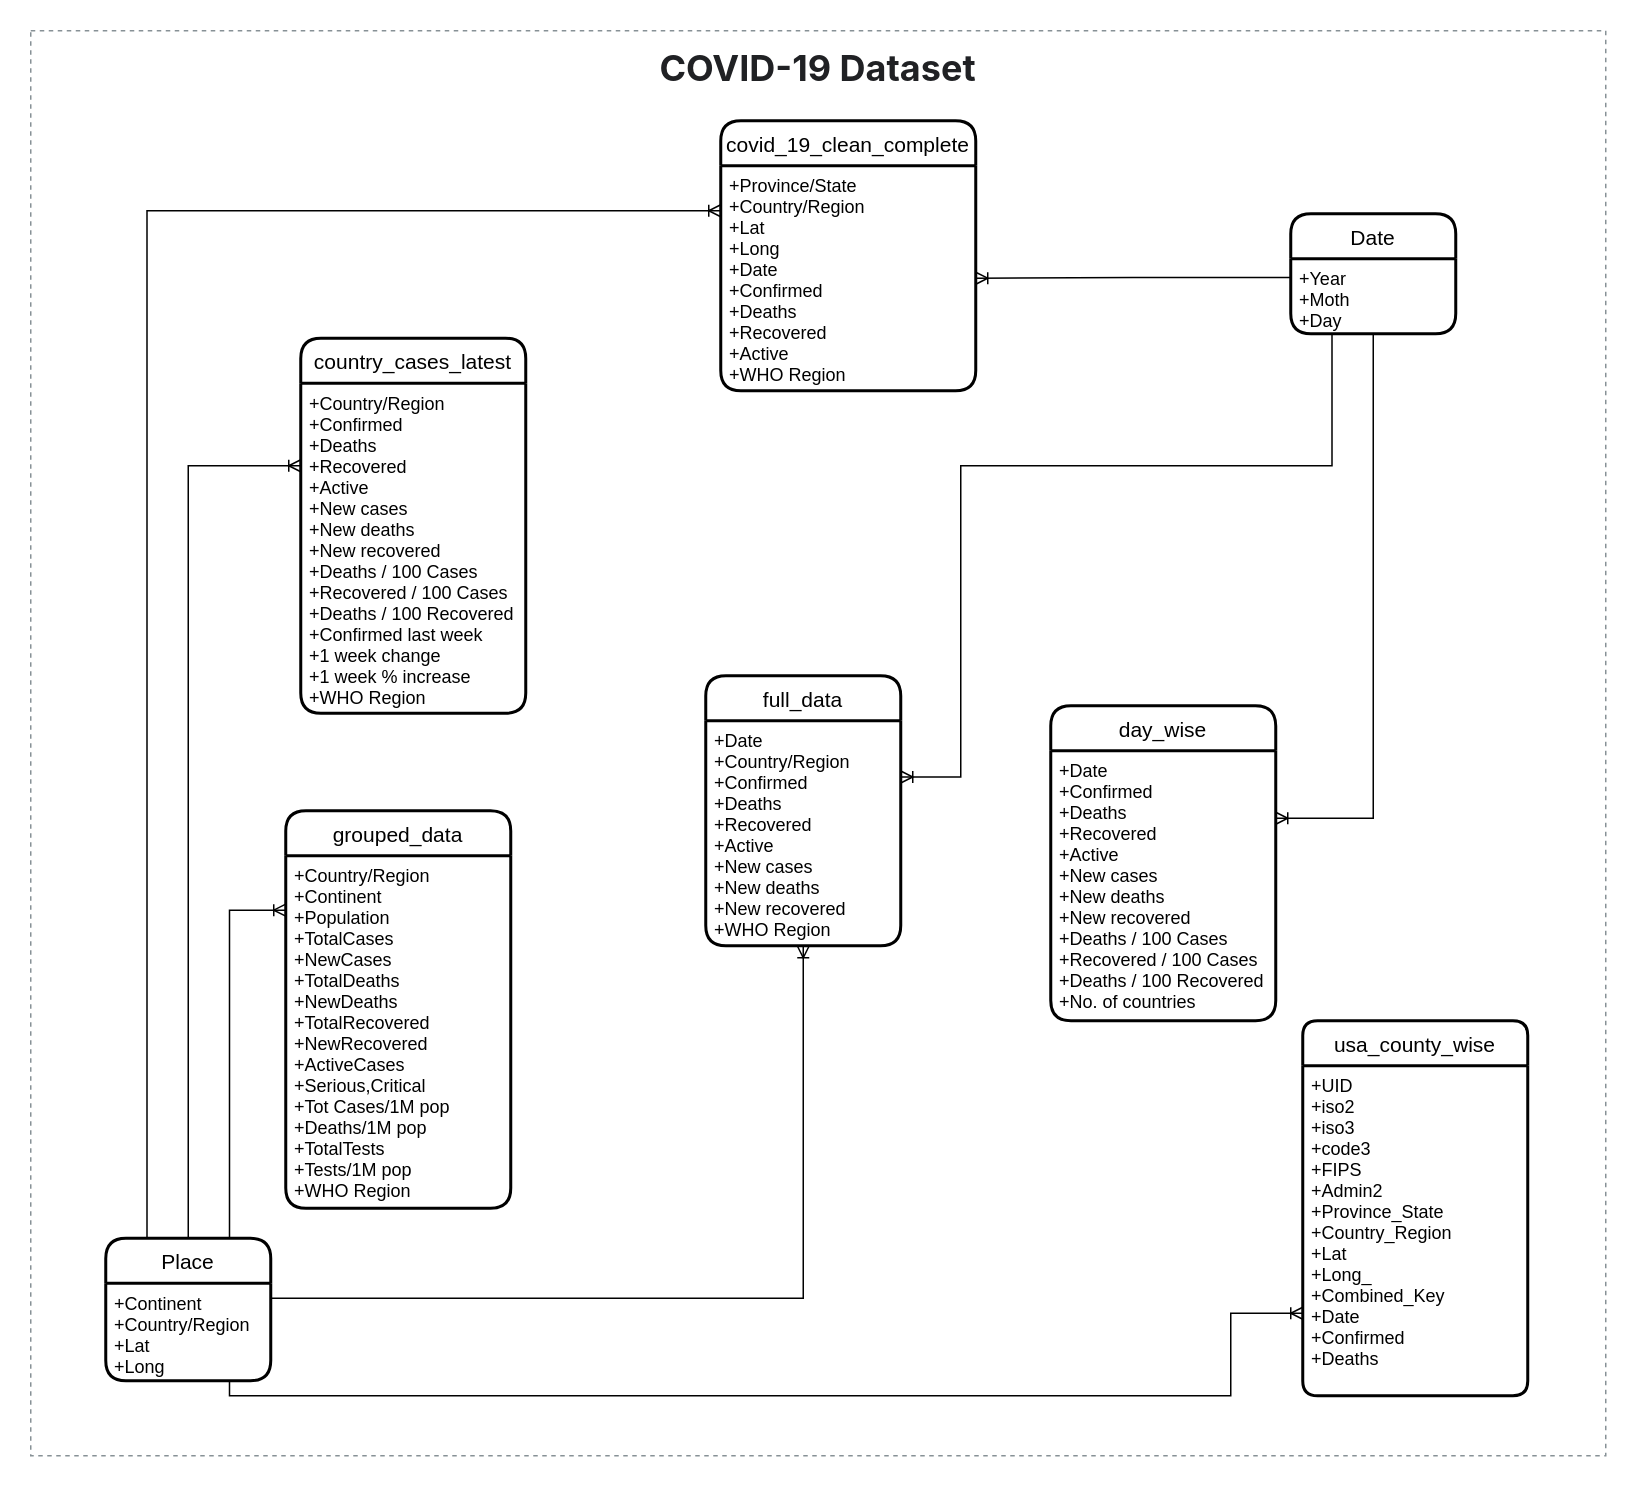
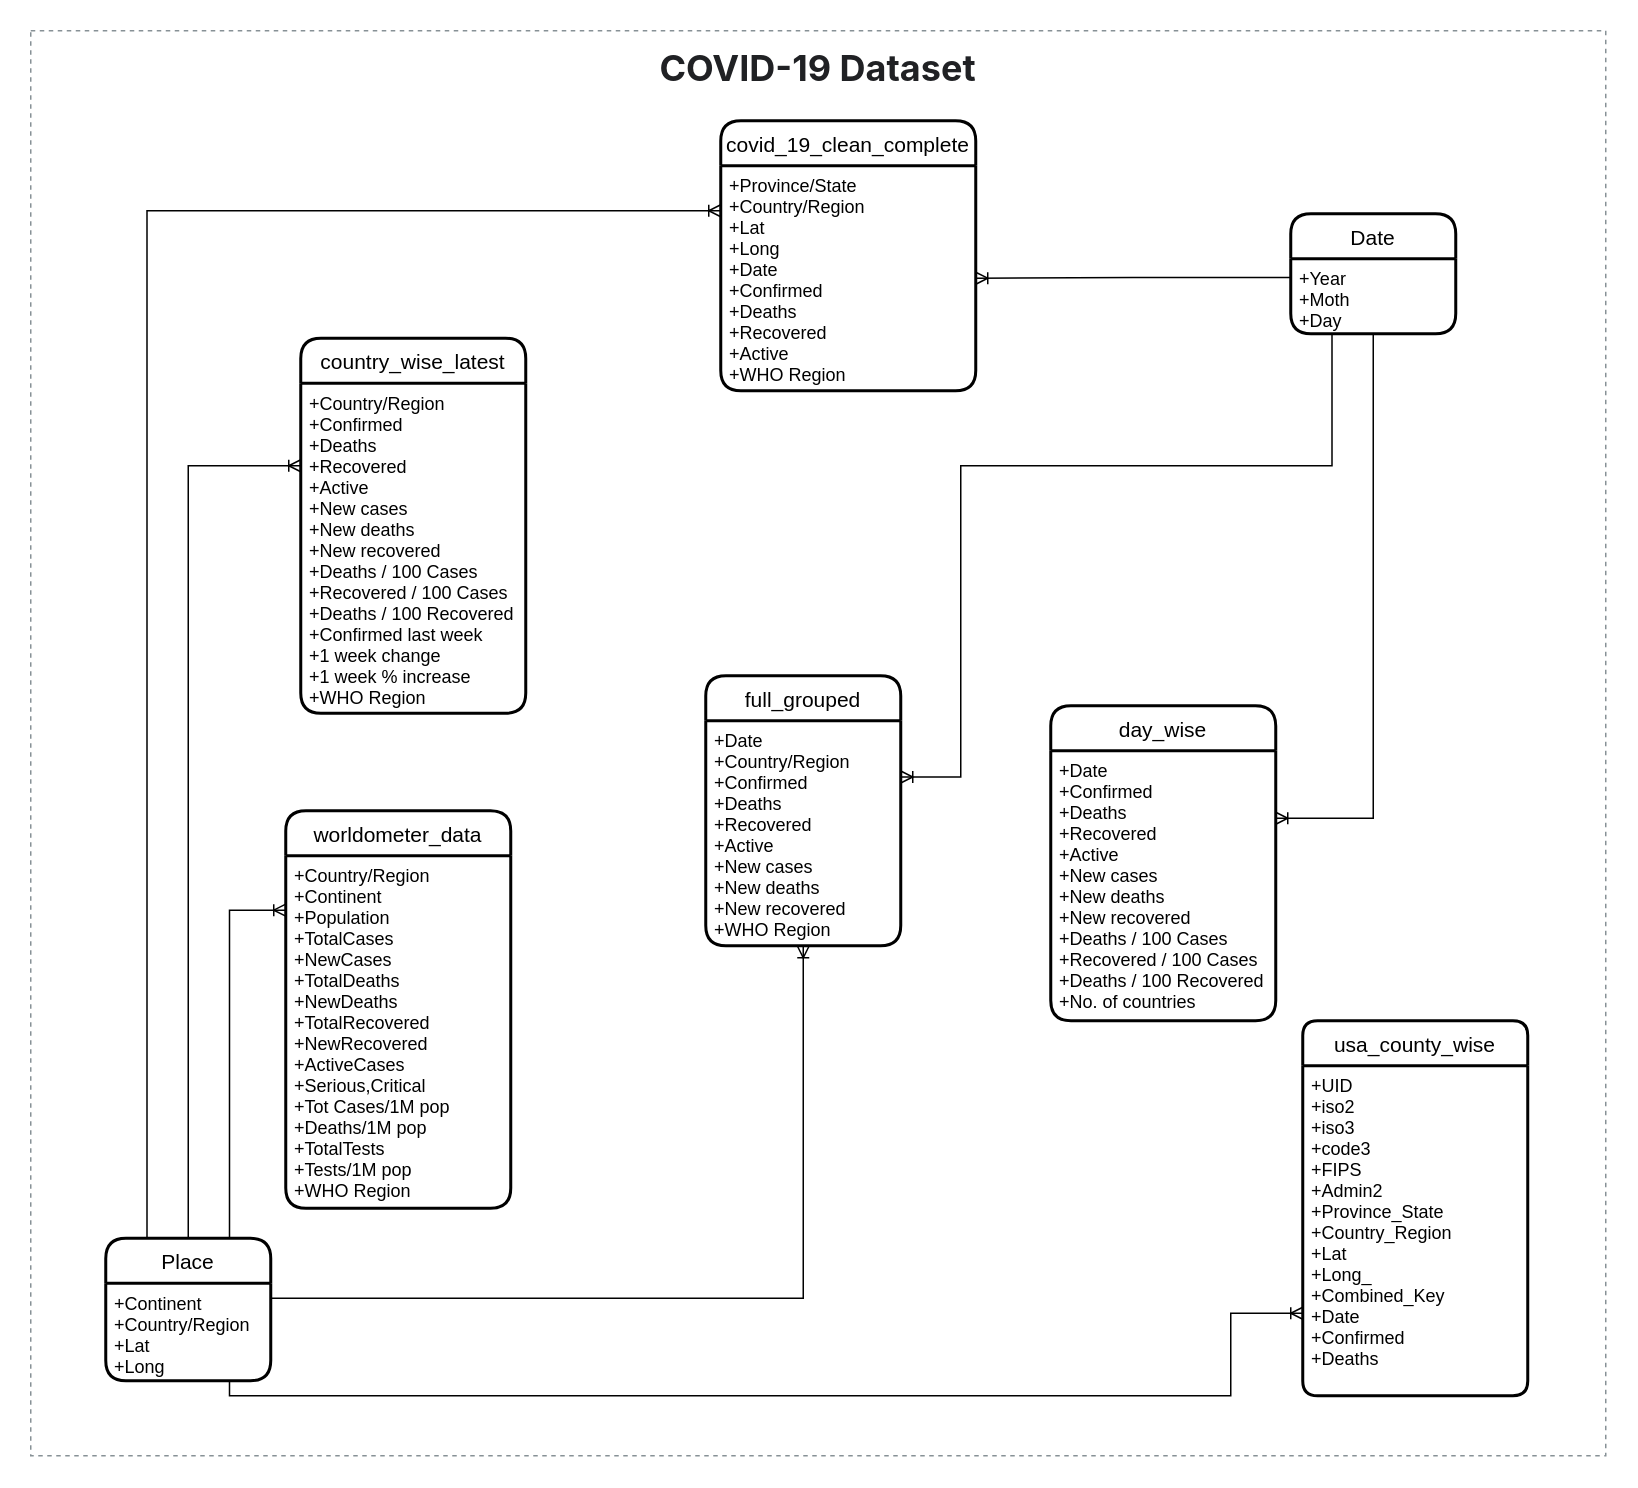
node "country_cases_latest": label "country_cases_latest" -> "country_wise_latest"
node "full_data": label "full_data" -> "full_grouped"
node "grouped_data": label "grouped_data" -> "worldometer_data"
